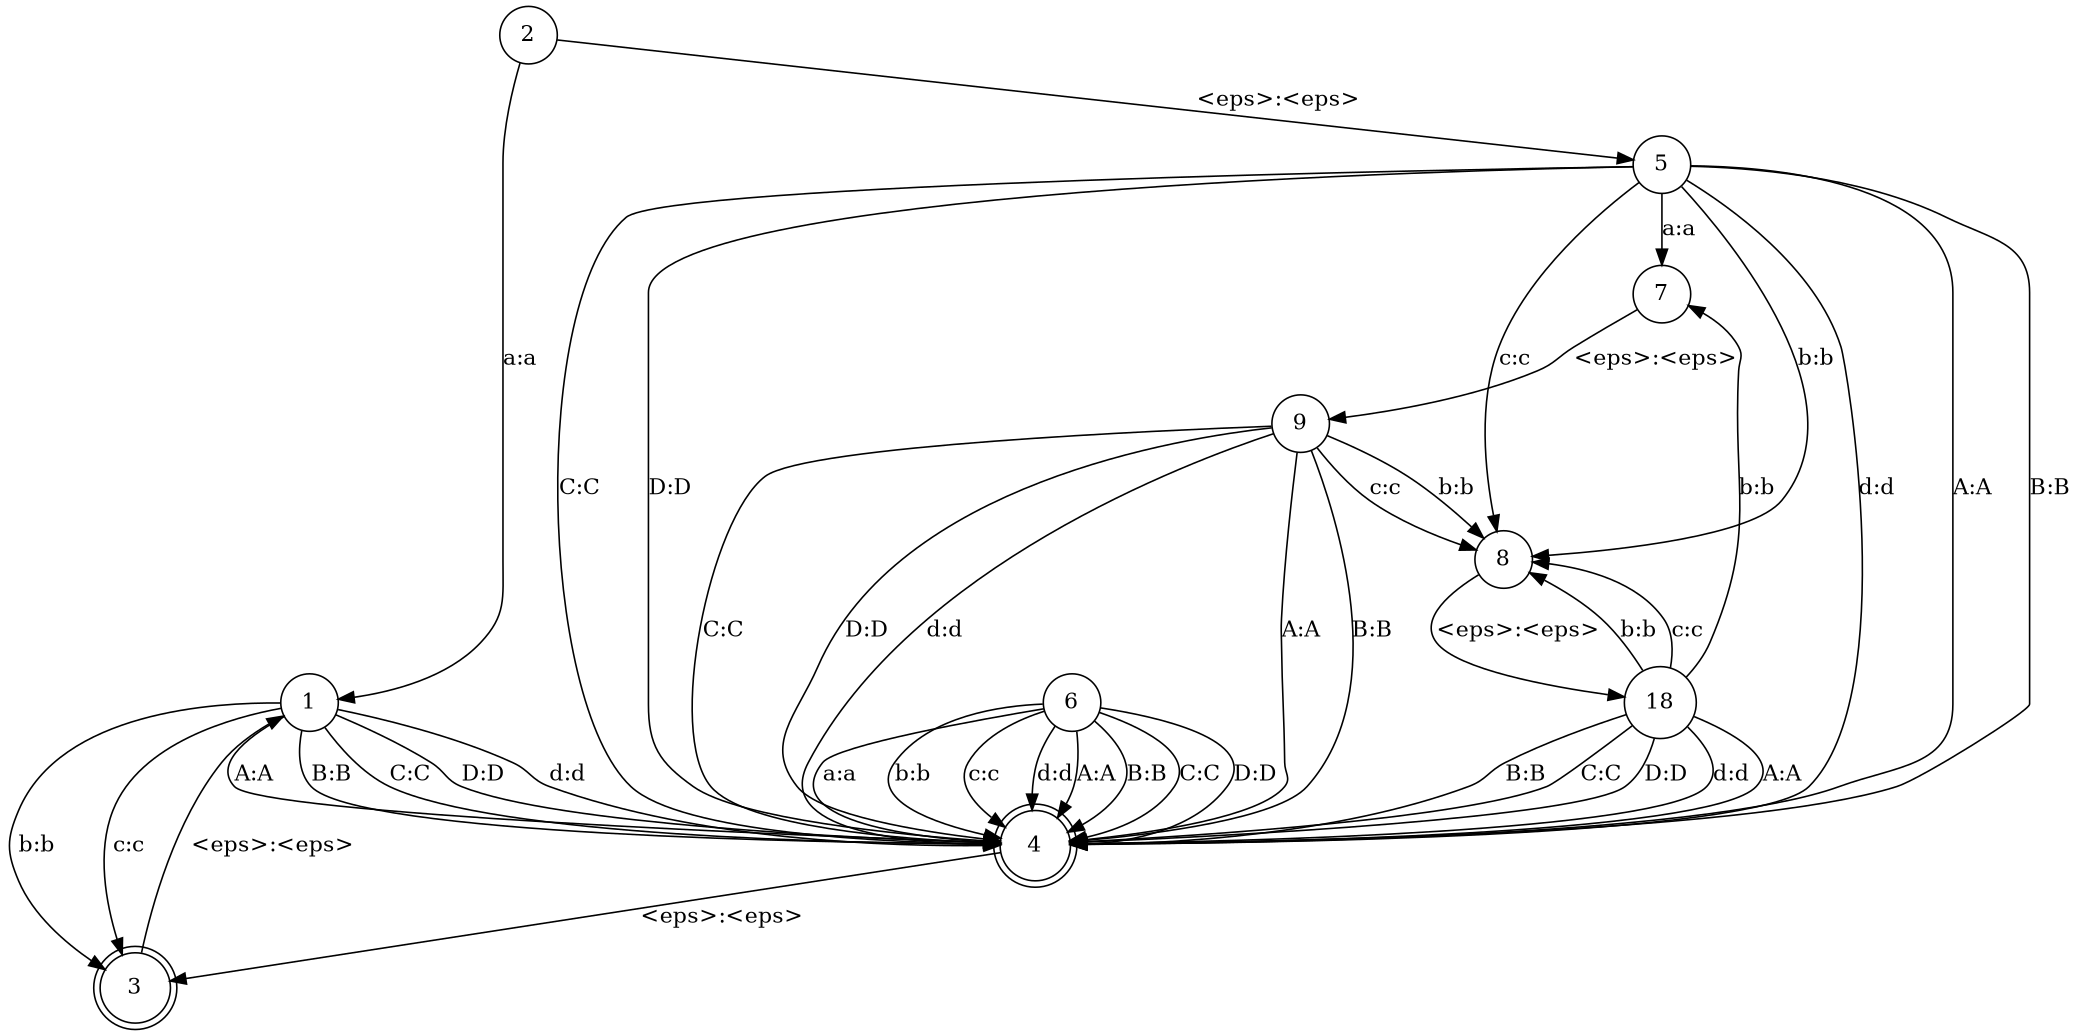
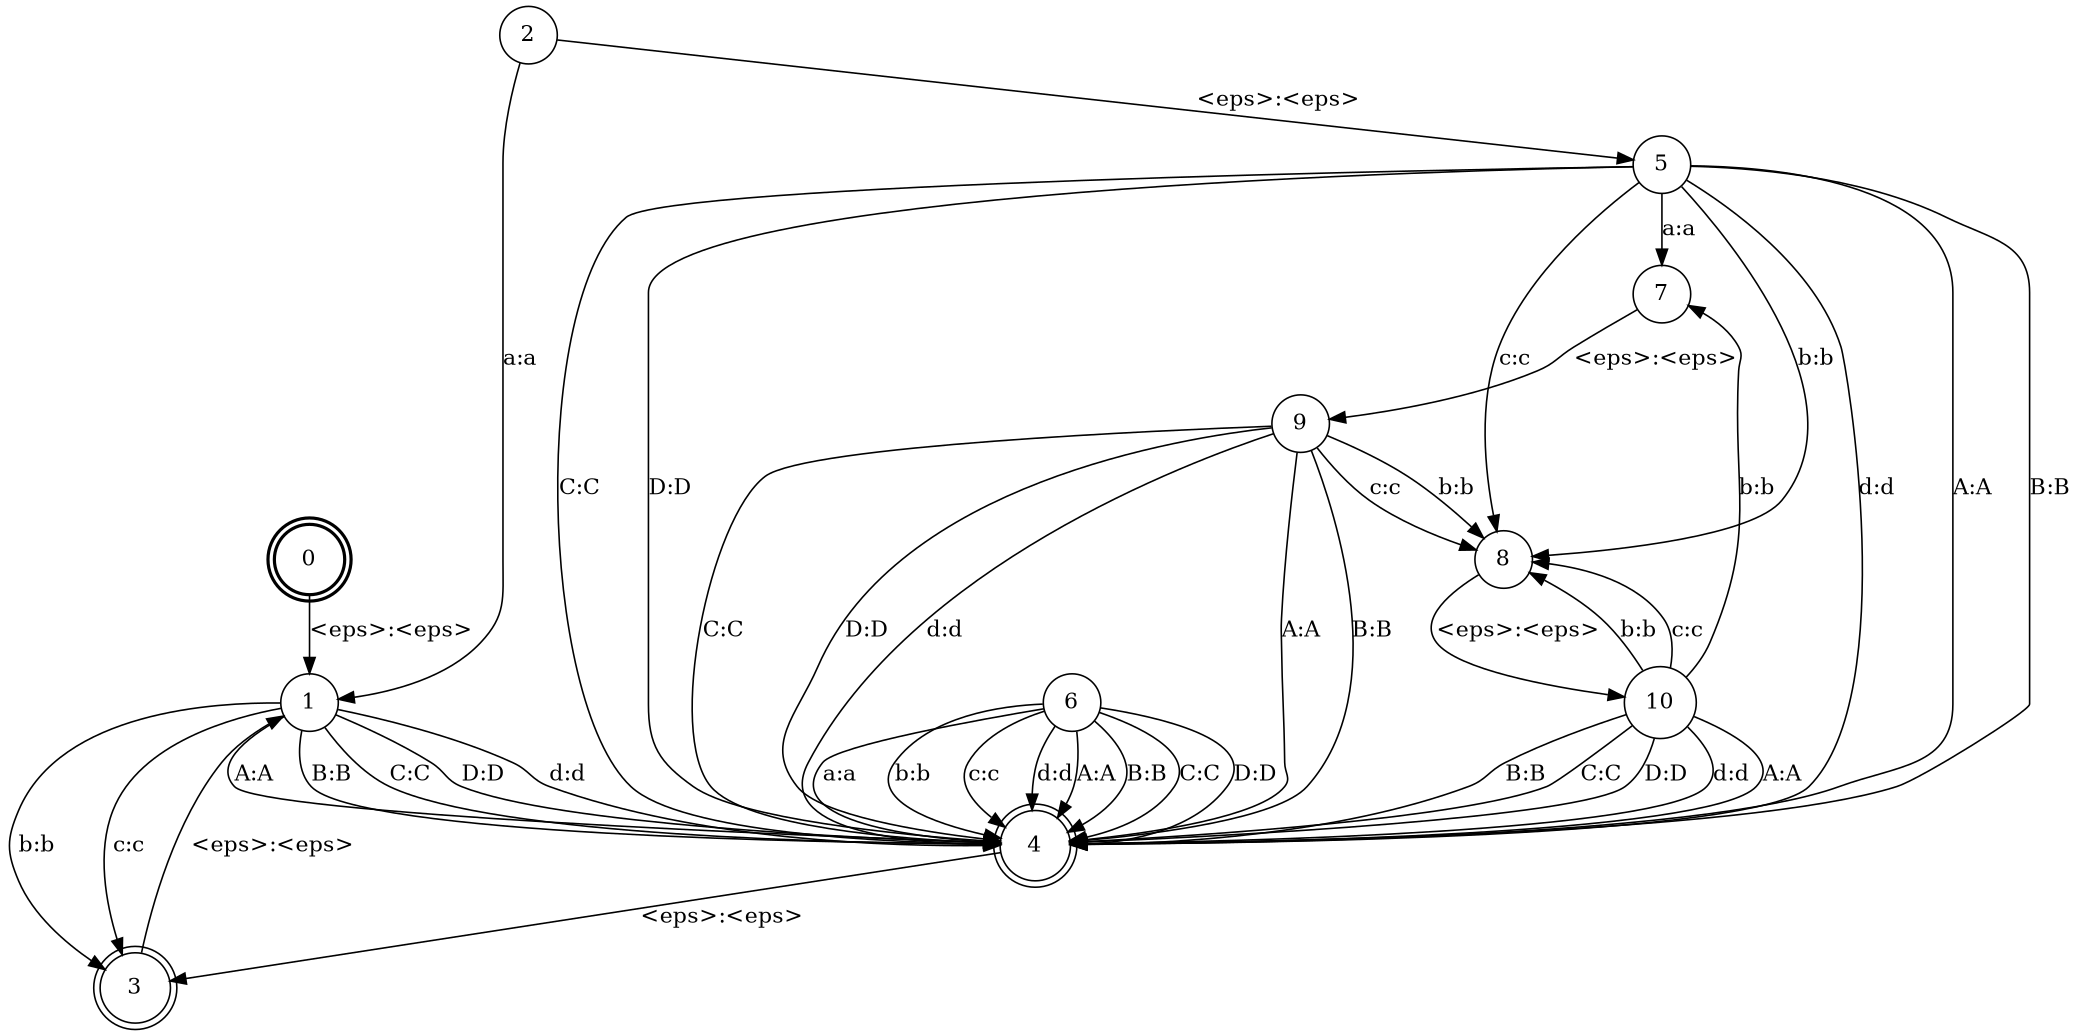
node "0": added
node "18": label "18" -> "10"
